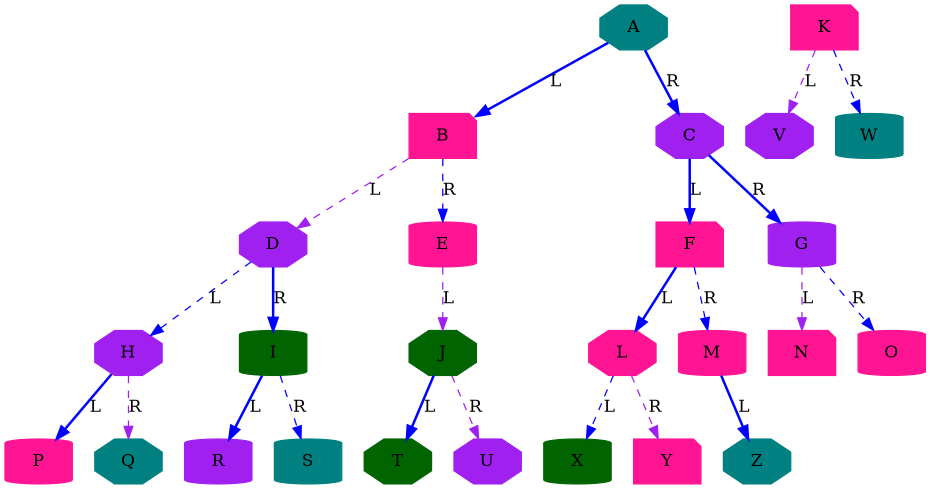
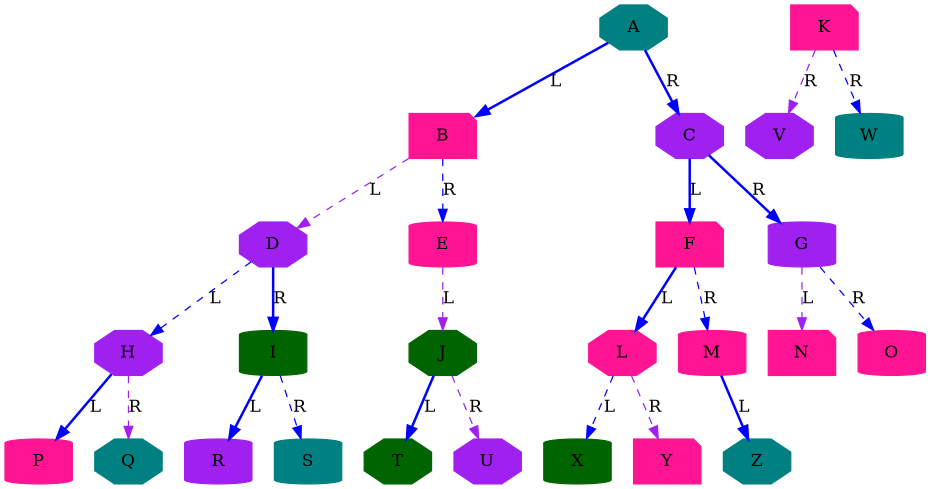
edge "K" -> "V": label "L" -> "R"
